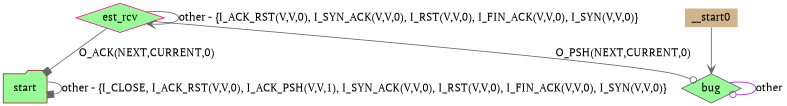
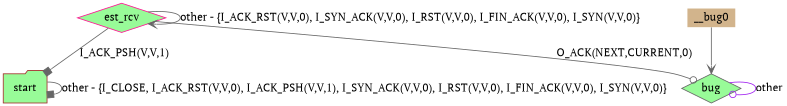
node "__start0": label "__start0" -> "__bug0"
edge "est_rcv" -> "start": label "O_ACK(NEXT,CURRENT,0)" -> "I_ACK_PSH(V,V,1)"
edge "est_rcv" -> "bug": label "O_PSH(NEXT,CURRENT,0)" -> "O_ACK(NEXT,CURRENT,0)"
